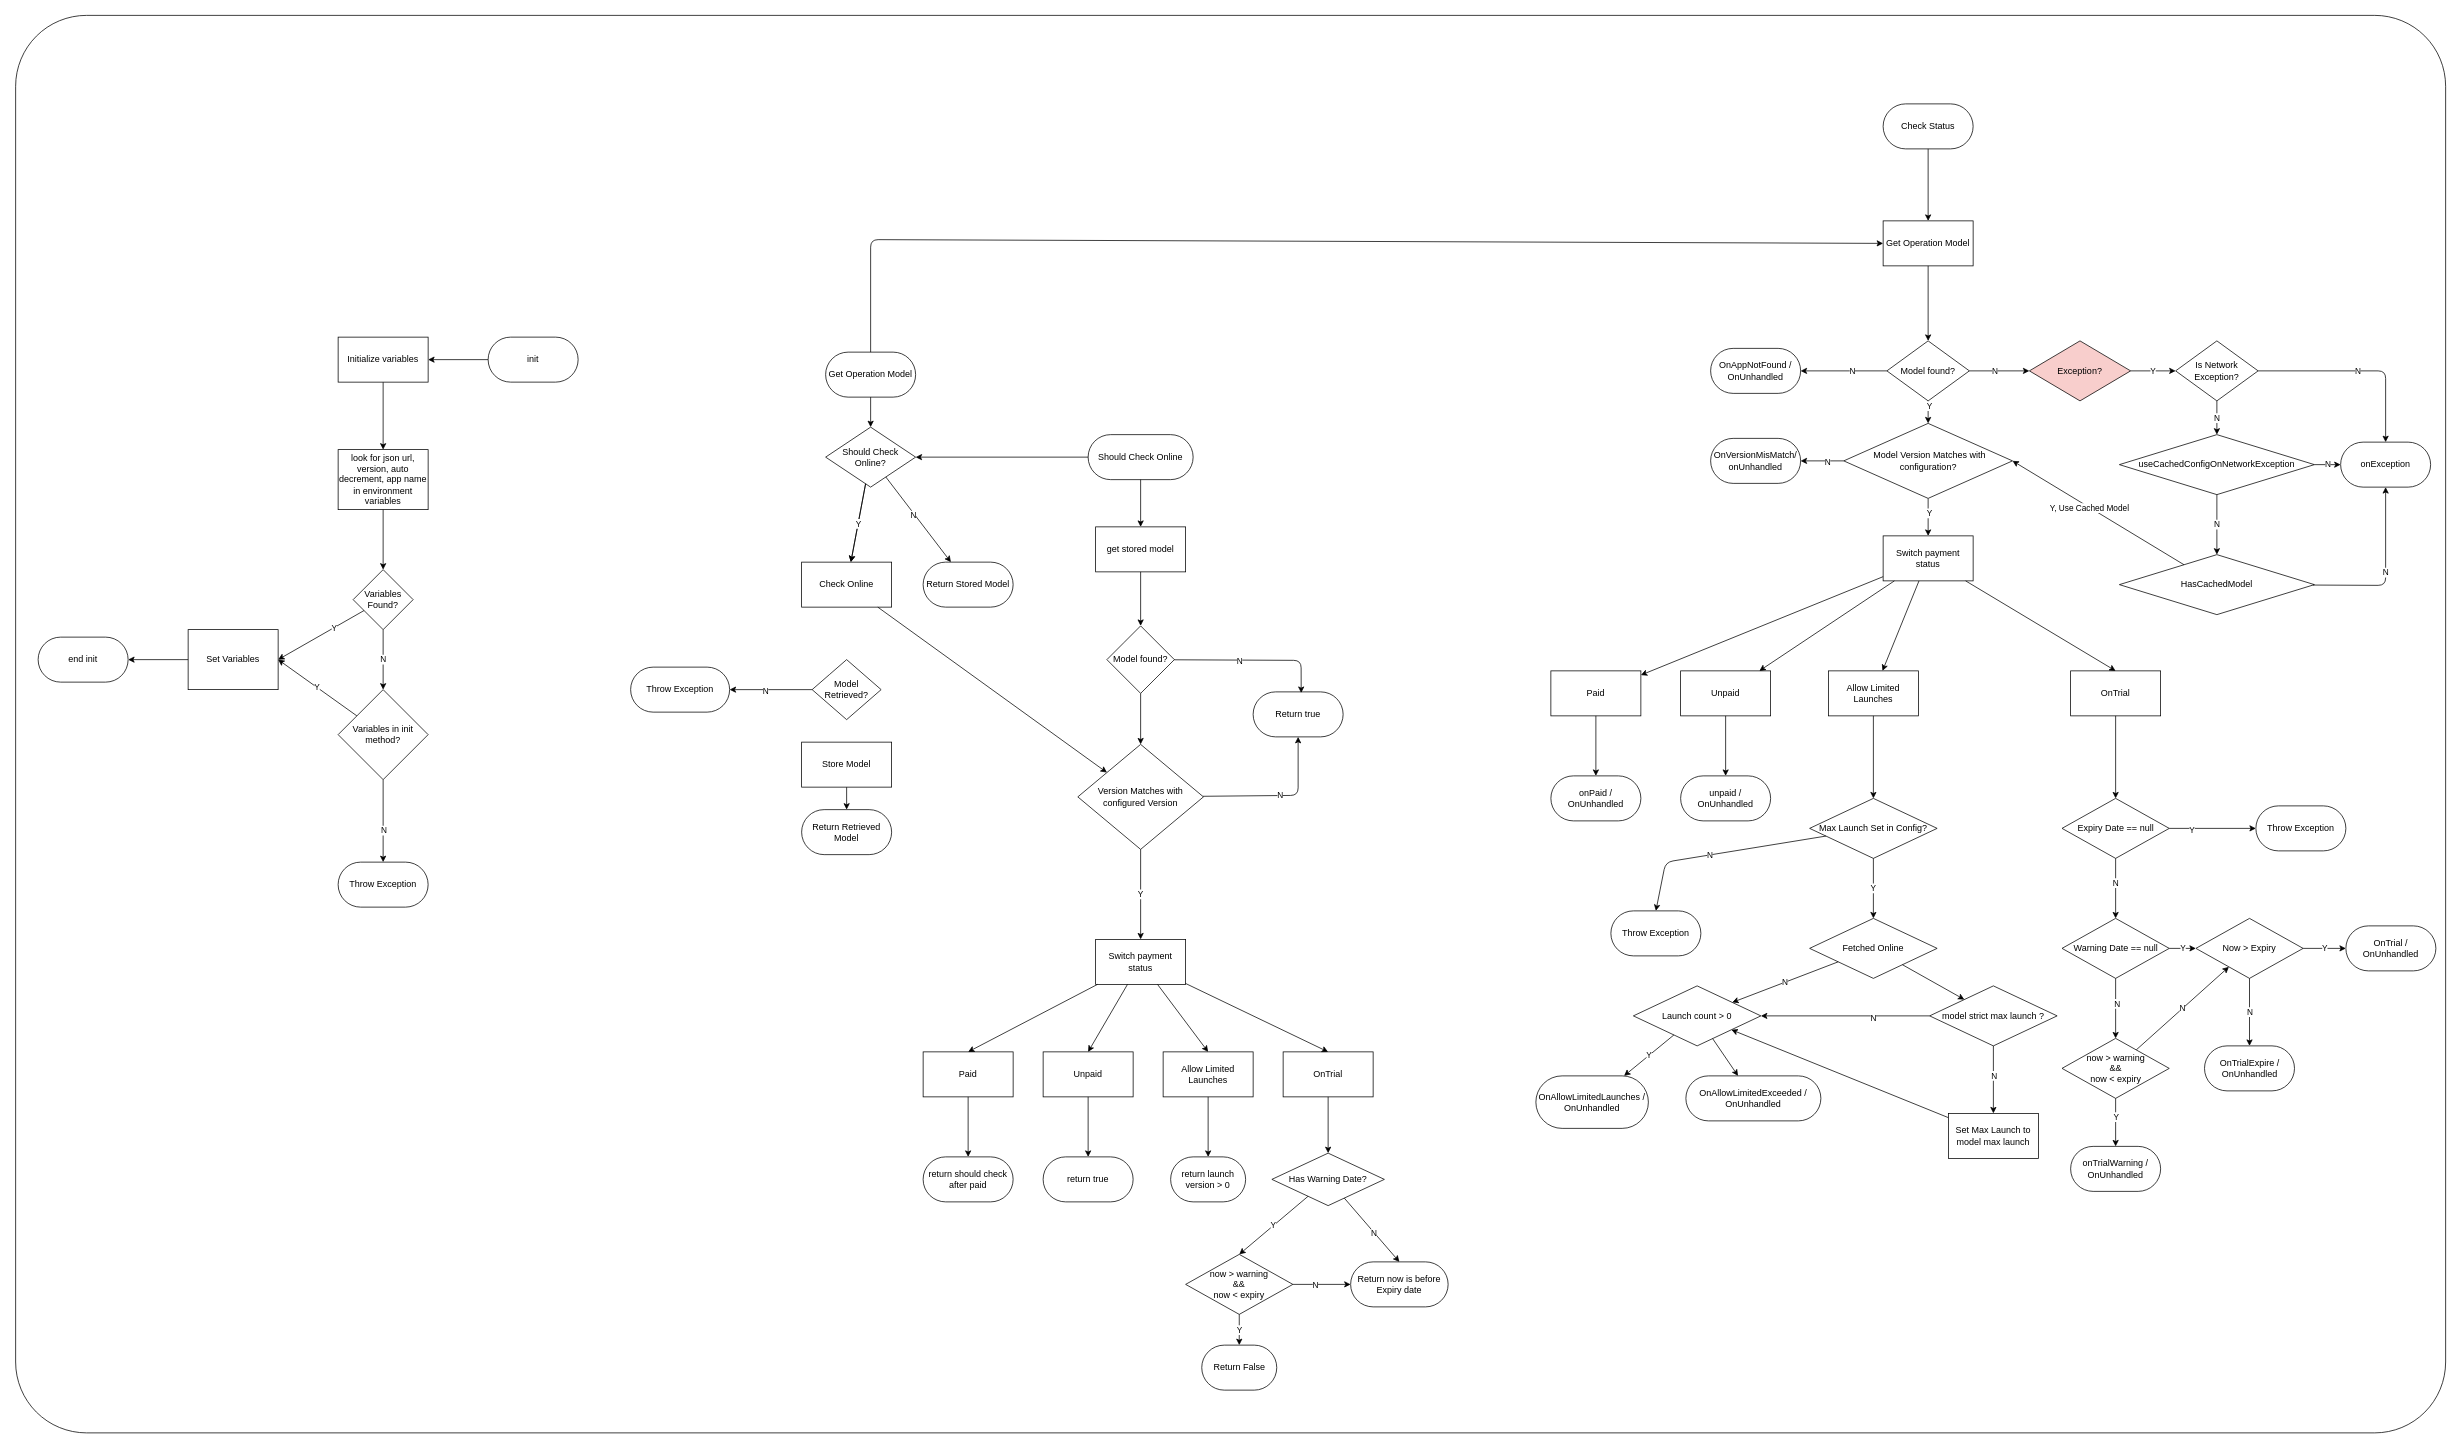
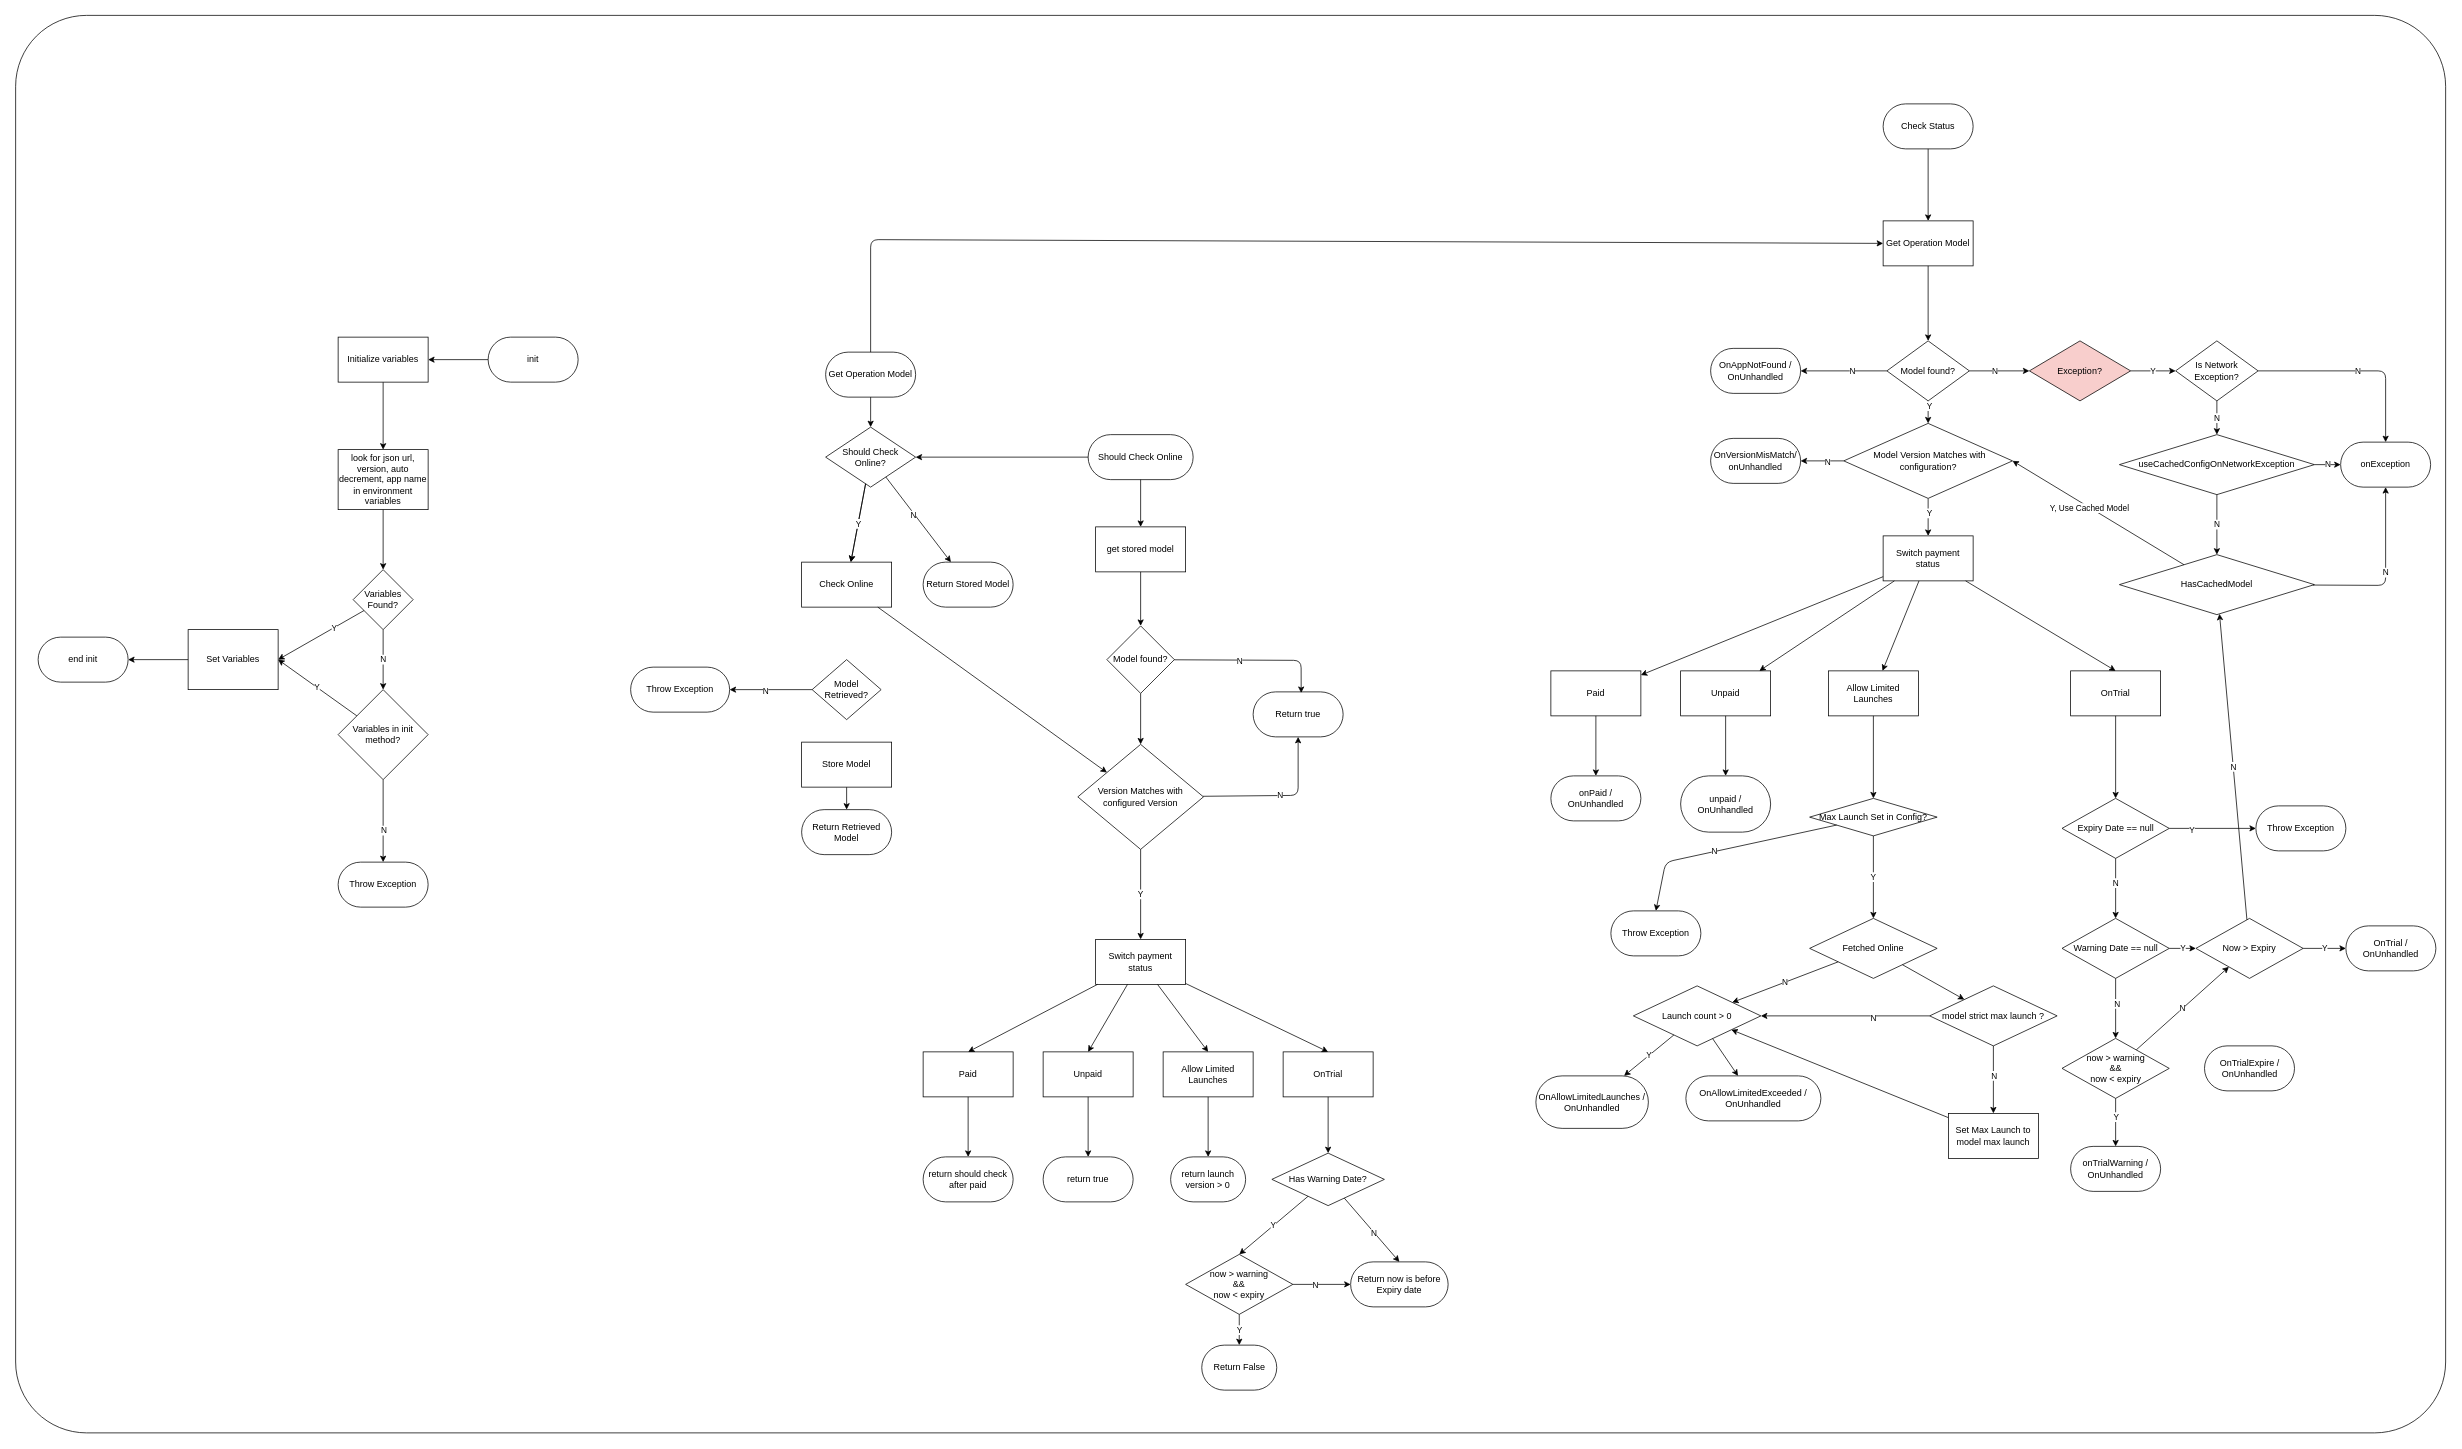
node "unpaid / OnUnhandled": size 90x45 -> 90x56
node "Max Launch Set in Config?": size 128x60 -> 128x38
edge "Now > Expiry" -> "OnTrialExpire / OnUnhandled": now "Now > Expiry" -> "HasCachedModel"
